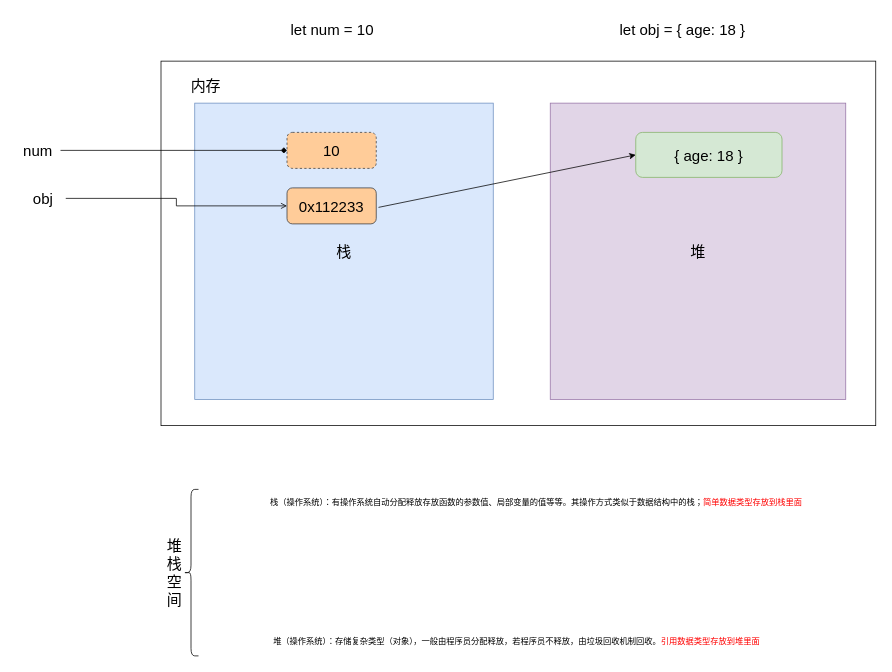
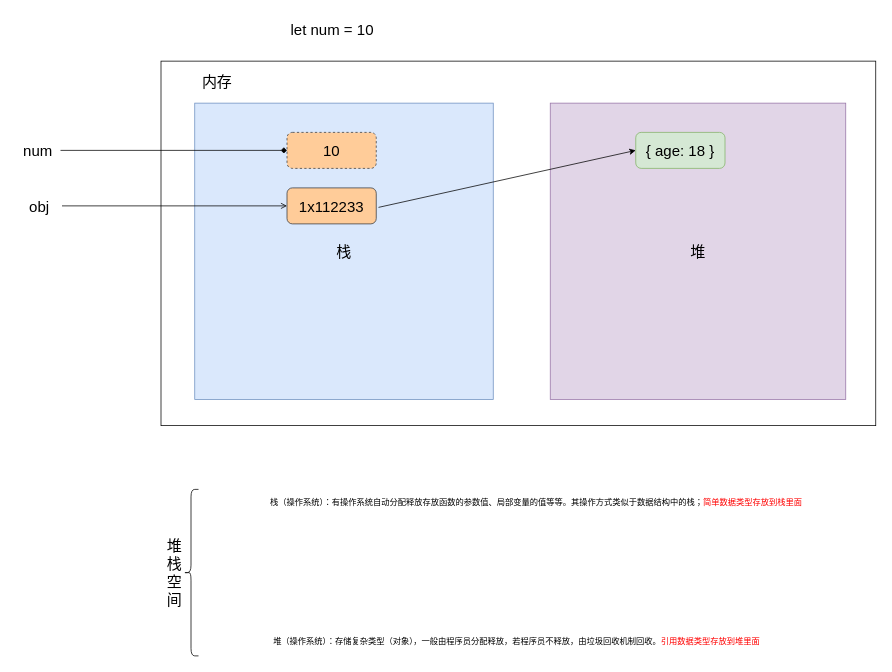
node "let obj = { age: 18 }": removed
node "内存": moved (206, 85) -> (217, 81)
node "{ age: 18 }": size 146x45 -> 89x36
node "obj": moved (43, 198) -> (39, 206)
node "0x112233": label "0x112233" -> "1x112233"
